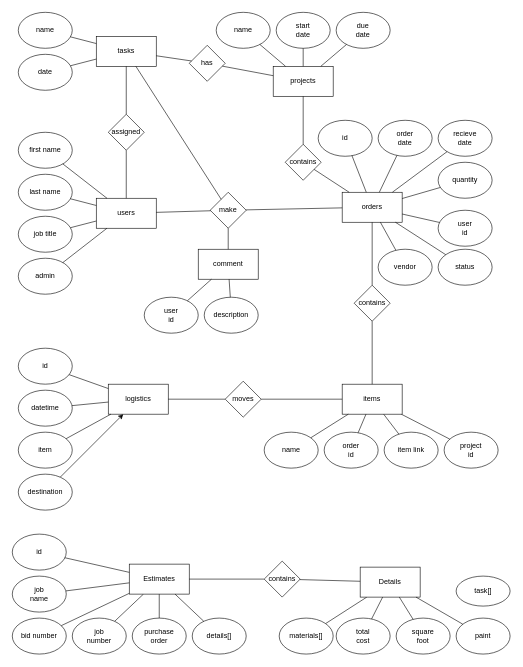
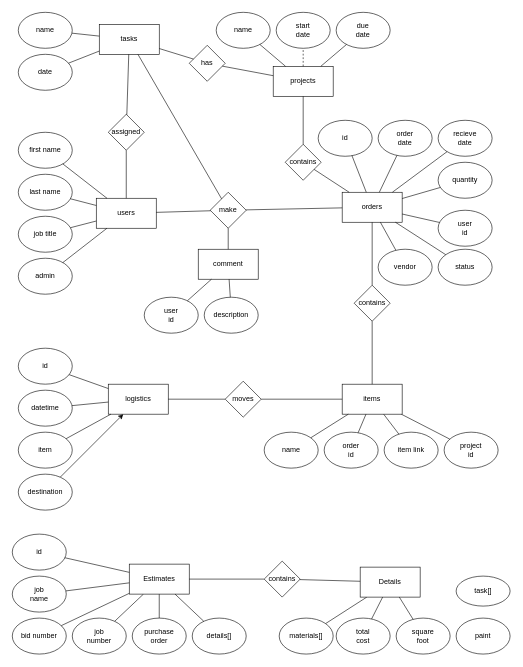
node "tasks": moved (126, 51) -> (129, 39)
edge "start date" -- "projects": style solid -> dashed
edge "Details" -- "paint": removed
